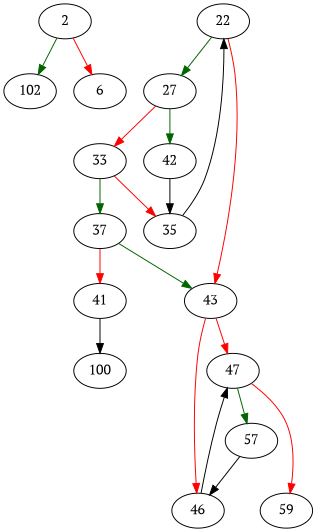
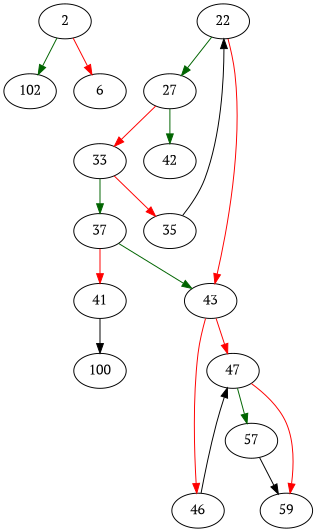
edge "42" -> "35": removed
edge "57" -> "46": now "57" -> "59"
